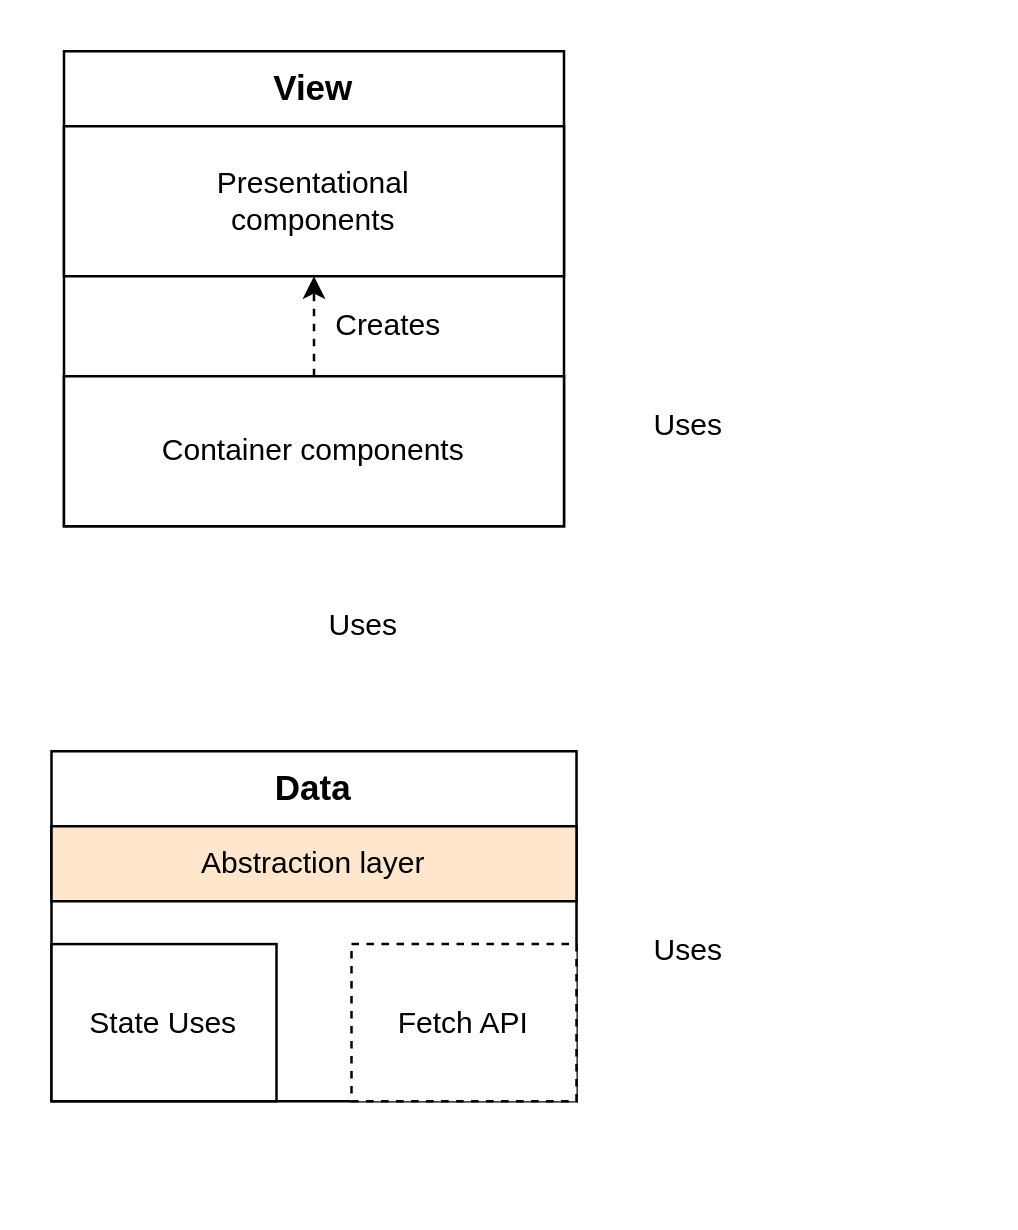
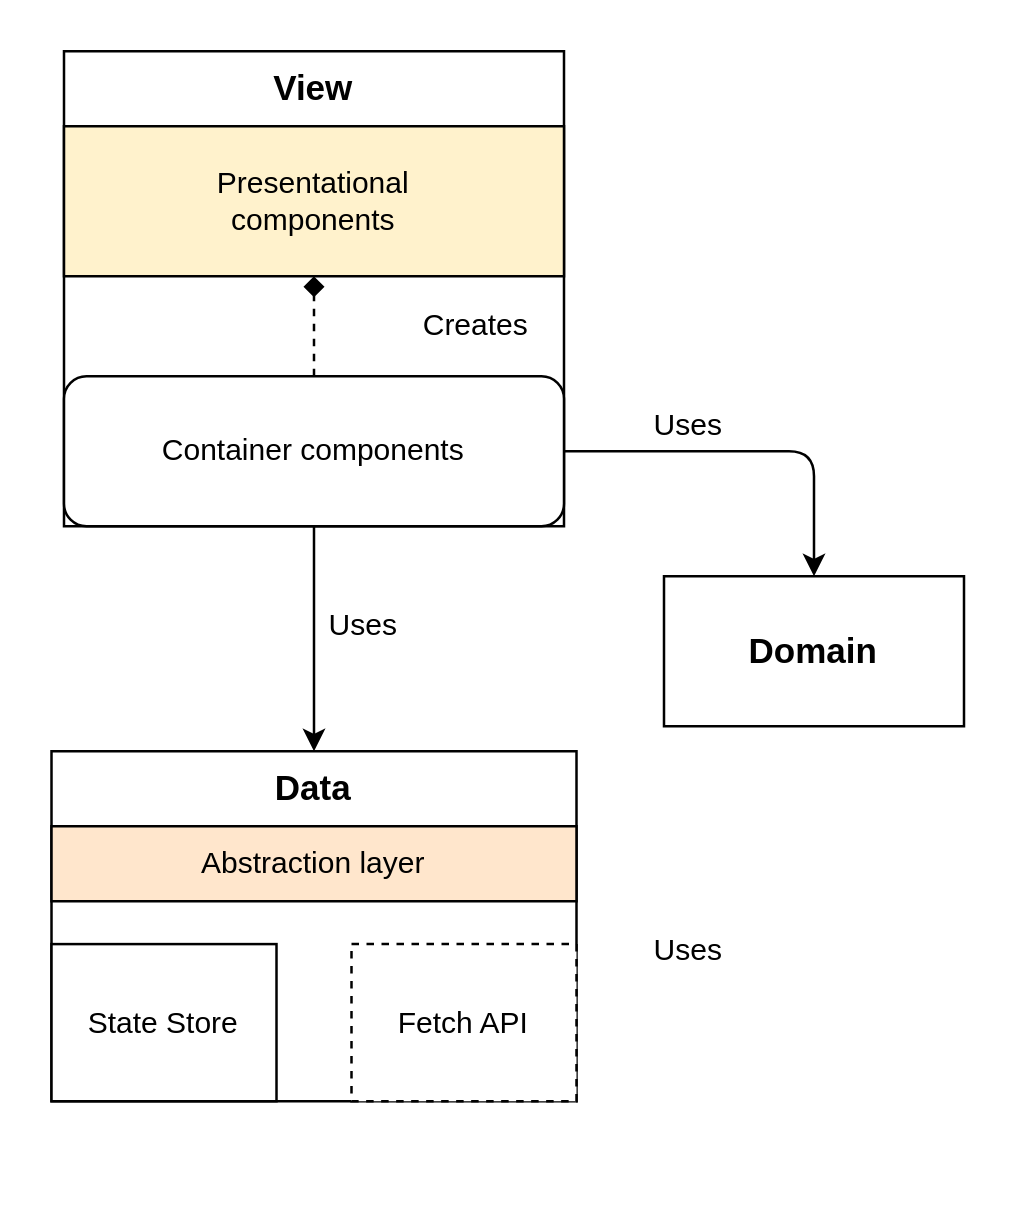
node "Presentational components": fillcolor #ffffff -> #fff2cc
edge "Container components" -> "Presentational components": arrowhead classic -> diamond
node "Creates": moved (389, 326) -> (476, 326)
node "Container components": shape rectangle -> rounded rectangle
edge "Container components" -> "Domain": added
edge "Container components" -> "Data": added
node "Domain": added
node "State Uses": label "State Uses" -> "State Store"
